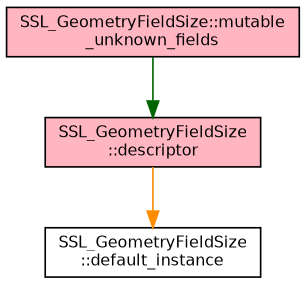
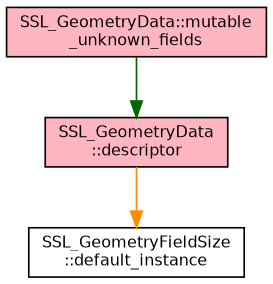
node "SSL_GeometryFieldSize::mutable _unknown_fields": label "SSL_GeometryFieldSize::mutable _unknown_fields" -> "SSL_GeometryData::mutable _unknown_fields"
node "SSL_GeometryFieldSize ::descriptor": label "SSL_GeometryFieldSize ::descriptor" -> "SSL_GeometryData ::descriptor"
